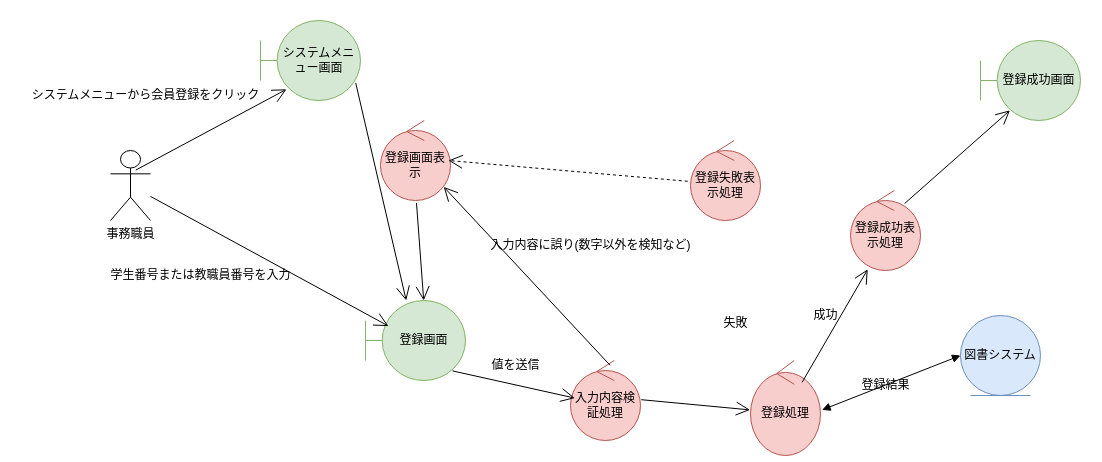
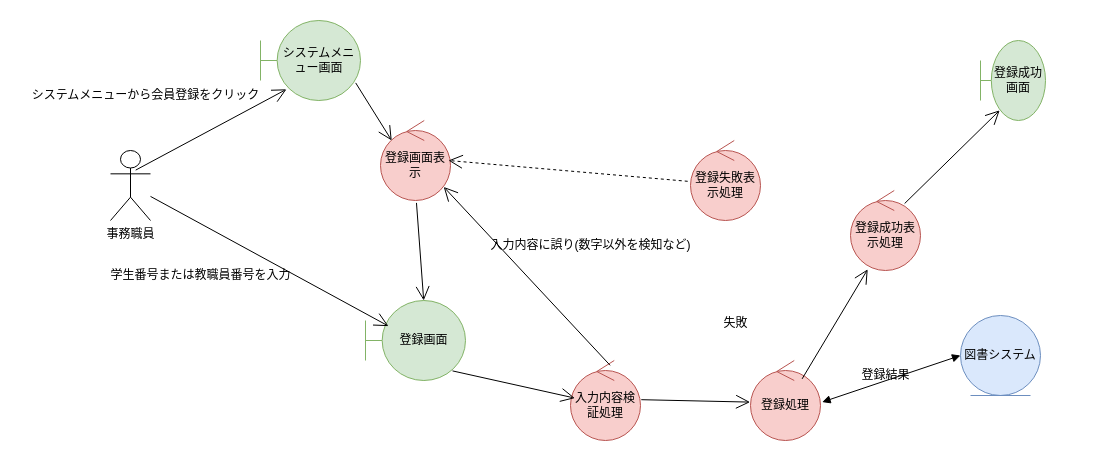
node "登録成功画面": size 100x80 -> 65x80
edge "システムメニュー画面" -> "登録画面": now "システムメニュー画面" -> "登録画面表示"
node "成功": removed
node "値を送信": removed
node "登録結果": moved (886, 386) -> (886, 376)
node "登録処理": size 70x95 -> 70x80
